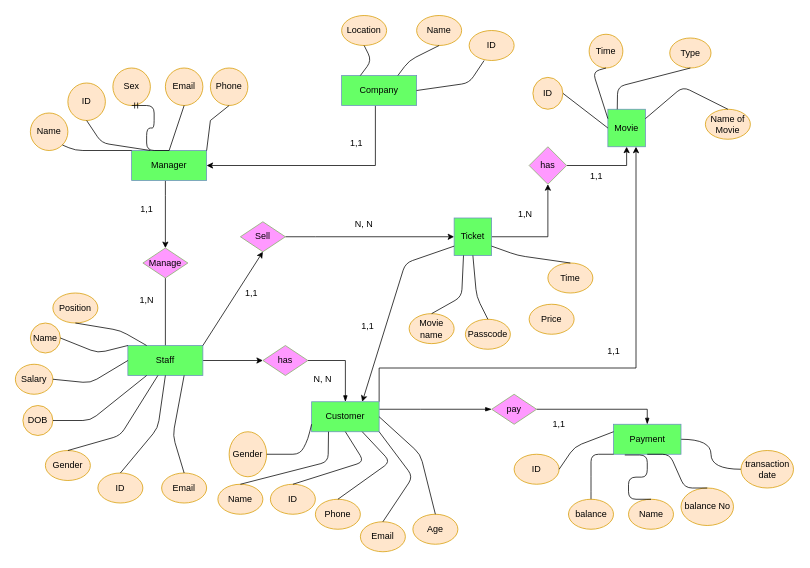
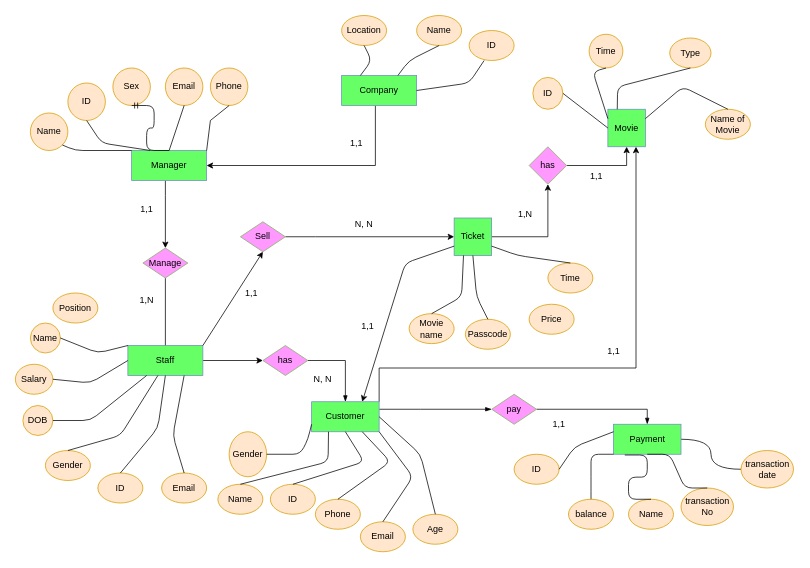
edge "Position" -- "Staff": removed
node "balance No": label "balance No" -> "transaction No"
